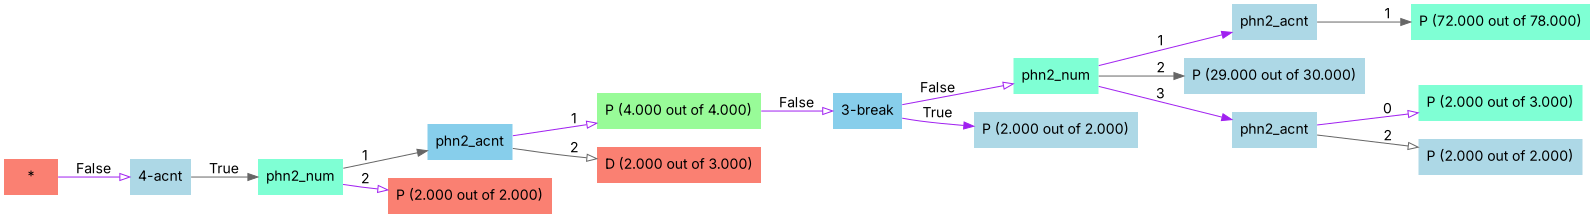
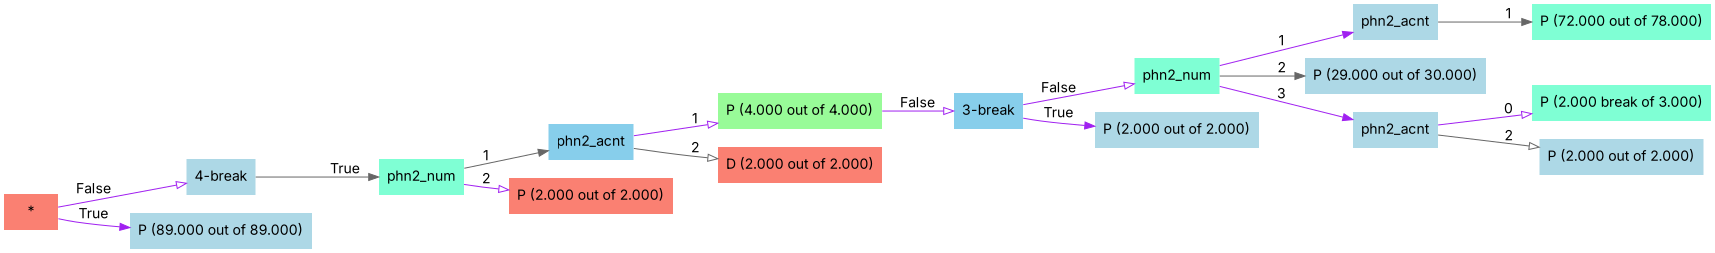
node "P (2.000 out of 3.000)": label "P (2.000 out of 3.000)" -> "P (2.000 break of 3.000)"
node "D (2.000 out of 3.000)": label "D (2.000 out of 3.000)" -> "D (2.000 out of 2.000)"
node "4-acnt": label "4-acnt" -> "4-break"
node "P (89.000 out of 89.000)": added
